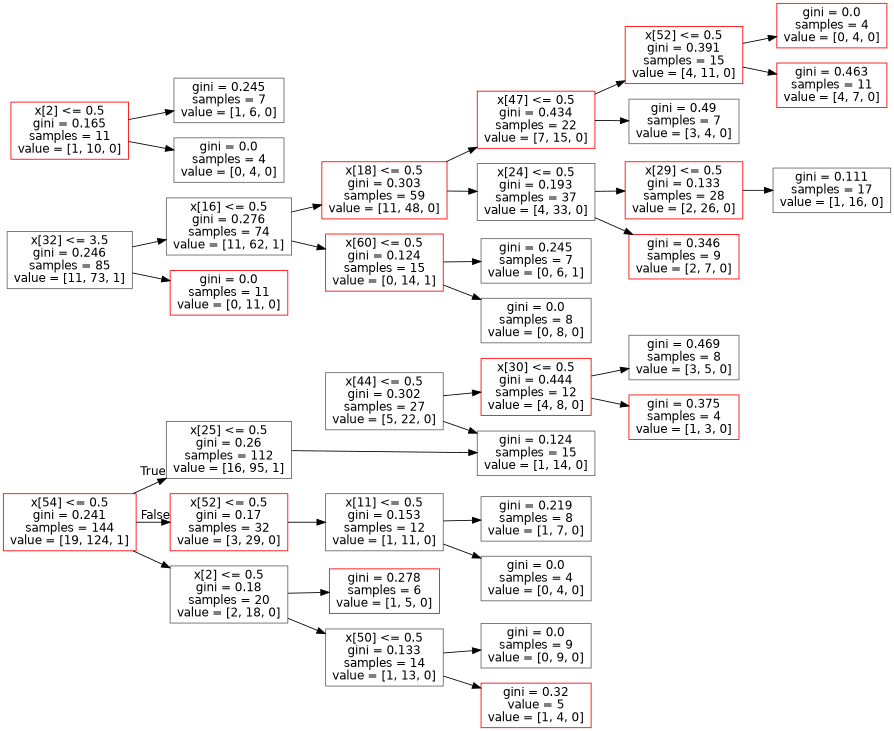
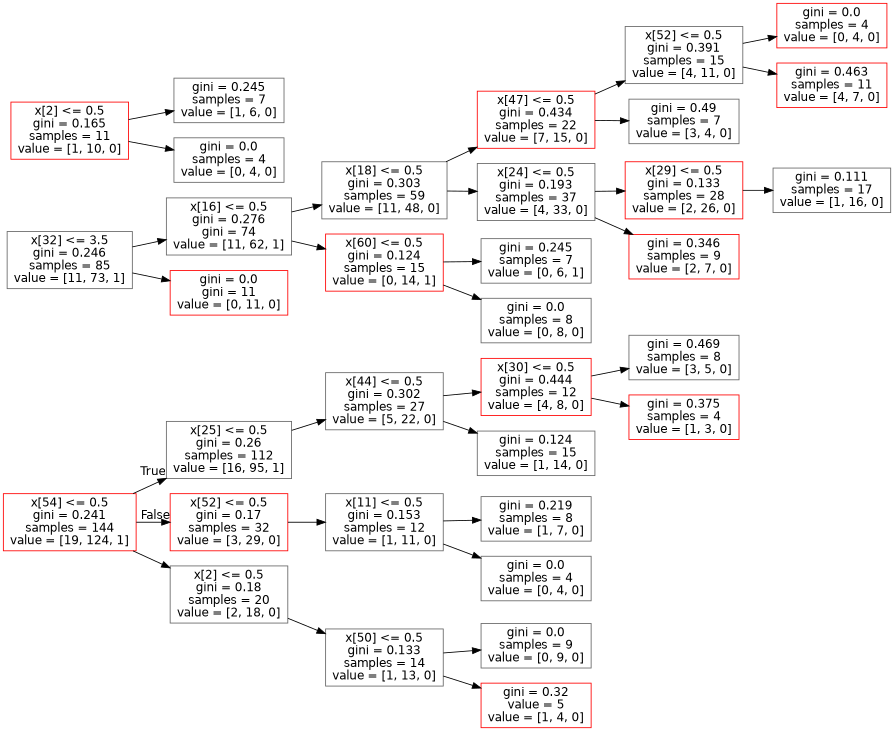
node "x[52] <= 0.5 gini = 0.391 samples = 15 value = [4, 11, 0]": color red -> gray40
node "x[18] <= 0.5 gini = 0.303 samples = 59 value = [11, 48, 0]": color red -> gray40
node "x[16] <= 0.5 gini = 0.276 samples = 74 value = [11, 62, 1]": label "x[16] <= 0.5 gini = 0.276 samples = 74 value = [11, 62, 1]" -> "x[16] <= 0.5 gini = 0.276 gini = 74 value = [11, 62, 1]"
node "gini = 0.0 samples = 11 value = [0, 11, 0]": label "gini = 0.0 samples = 11 value = [0, 11, 0]" -> "gini = 0.0 gini = 11 value = [0, 11, 0]"
edge "x[25] <= 0.5 gini = 0.26 samples = 112 value = [16, 95, 1]" -> "gini = 0.124 samples = 15 value = [1, 14, 0]": now "x[25] <= 0.5 gini = 0.26 samples = 112 value = [16, 95, 1]" -> "x[44] <= 0.5 gini = 0.302 samples = 27 value = [5, 22, 0]"
node "gini = 0.278 samples = 6 value = [1, 5, 0]": removed
